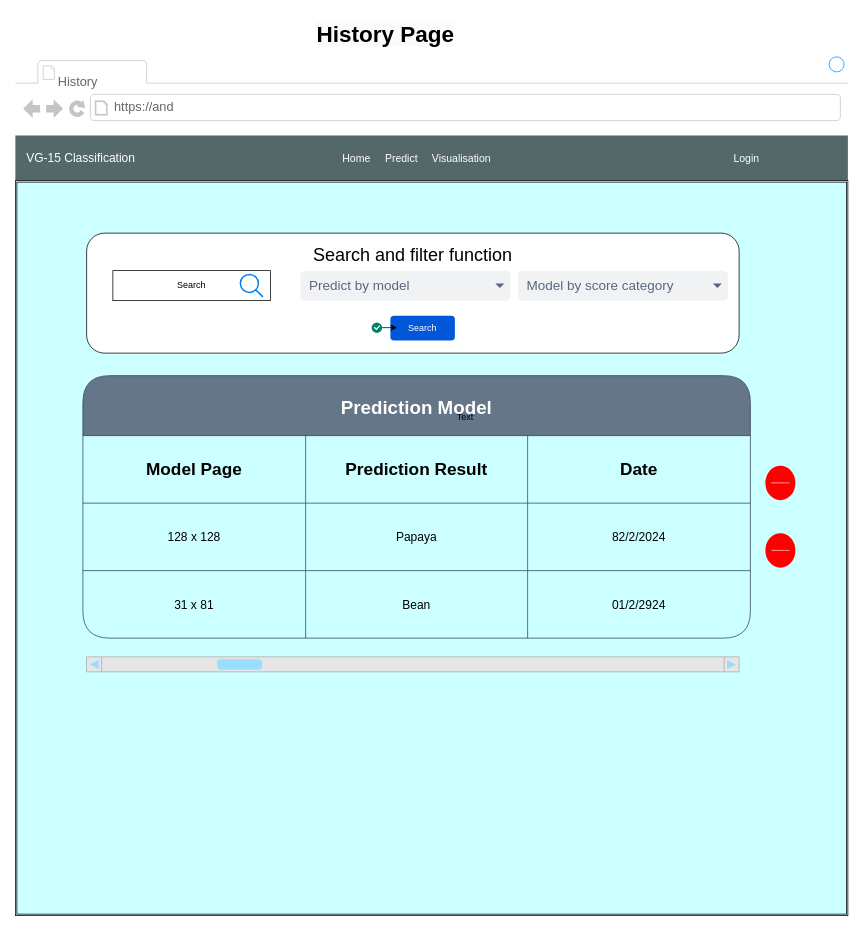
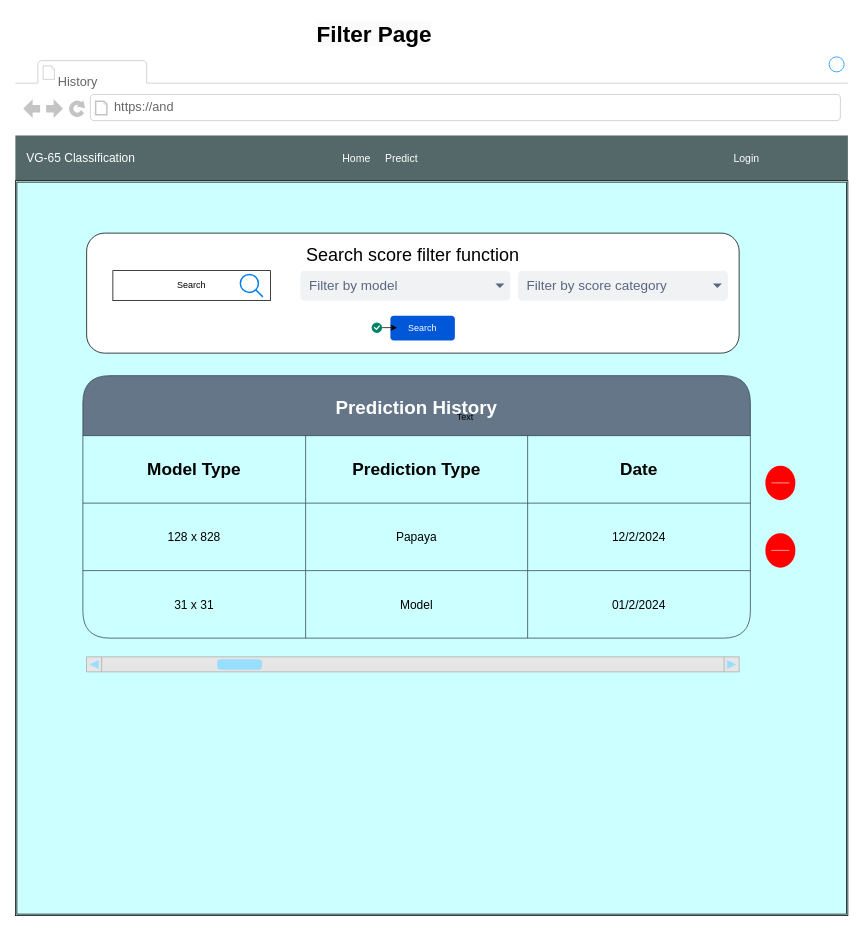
node "History Page": label "History Page" -> "Filter Page"
node "VG-15 Classification": label "VG-15 Classification" -> "VG-65 Classification"
node "Visualisation": removed
node "Search and filter function": label "Search and filter function" -> "Search score filter function"
node "Predict by model": label "Predict by model" -> "Filter by model"
node "Model by score category": label "Model by score category" -> "Filter by score category"
node "Prediction Model": label "Prediction Model" -> "Prediction History"
node "Model Page": label "Model Page" -> "Model Type"
node "Prediction Result": label "Prediction Result" -> "Prediction Type"
node "128 x 128": label "128 x 128" -> "128 x 828"
node "82/2/2024": label "82/2/2024" -> "12/2/2024"
node "31 x 81": label "31 x 81" -> "31 x 31"
node "Bean": label "Bean" -> "Model"
node "01/2/2924": label "01/2/2924" -> "01/2/2024"
